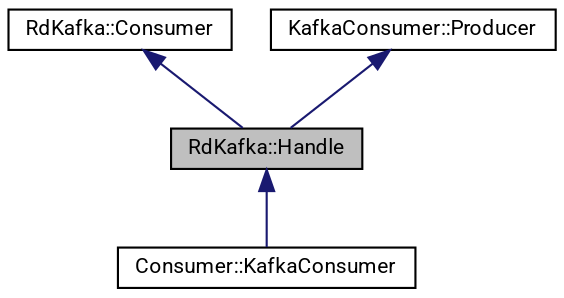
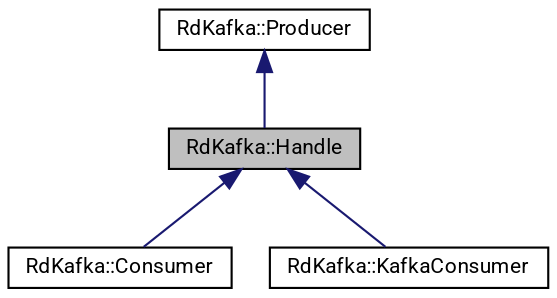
node "KafkaConsumer::Producer": label "KafkaConsumer::Producer" -> "RdKafka::Producer"
edge "RdKafka::Handle" -> "RdKafka::Consumer": reversed
node "Consumer::KafkaConsumer": label "Consumer::KafkaConsumer" -> "RdKafka::KafkaConsumer"
